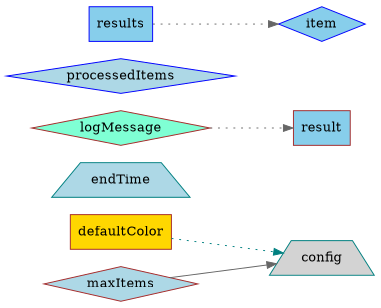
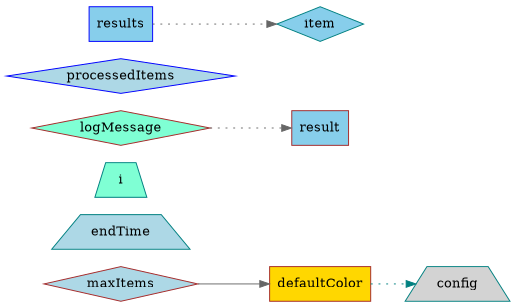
node "item": color blue -> teal
node "i": added
edge "maxItems" -> "config": now "maxItems" -> "defaultColor"
